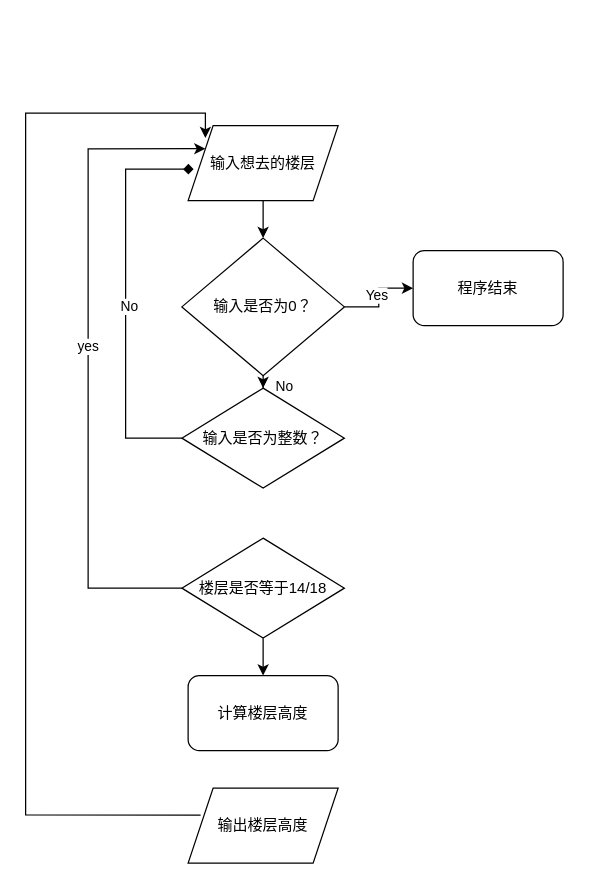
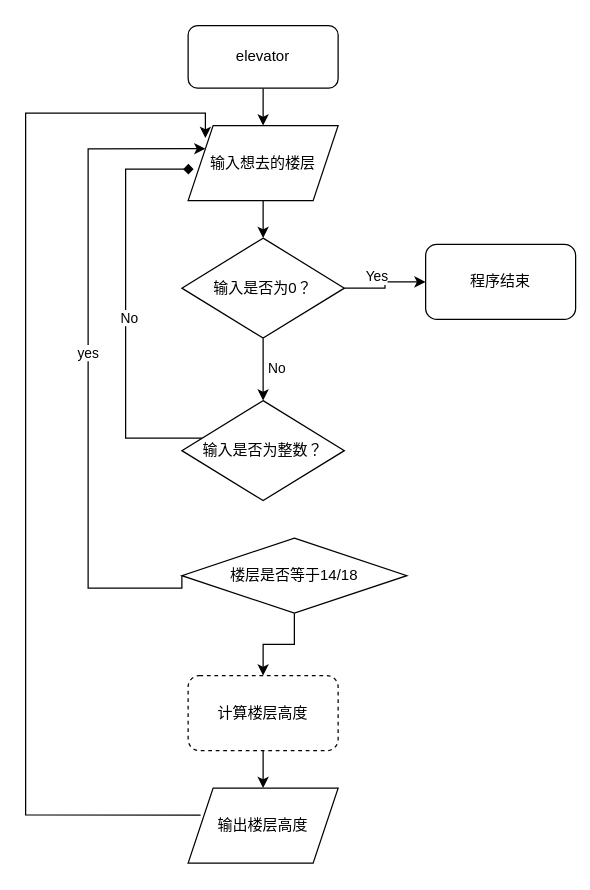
node "elevator": added
edge "elevator" -> "输入想去的楼层": added
node "程序结束": moved (488, 288) -> (501, 282)
node "输入是否为0？": size 163x138 -> 163x100
node "输入是否为整数？": moved (263, 438) -> (263, 451)
node "楼层是否等于14/18": size 163x100 -> 225x75
node "计算楼层高度": style solid -> dashed
edge "计算楼层高度" -> "输出楼层高度": added
